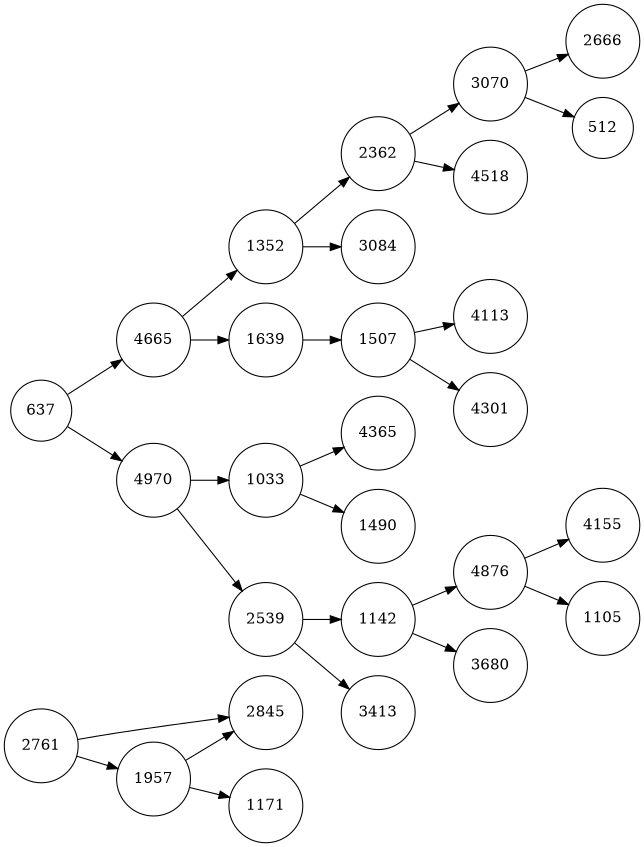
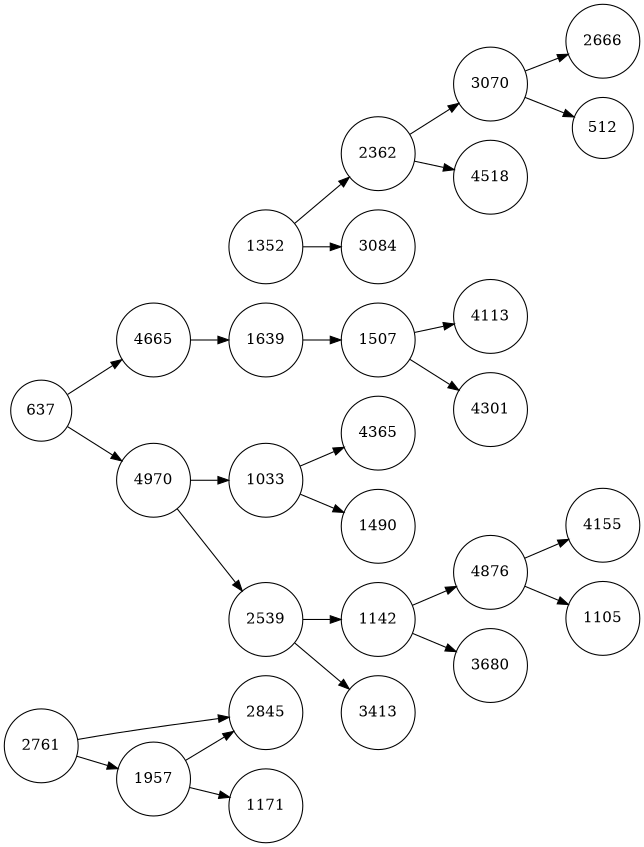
edge "4665" -> "1352": removed
